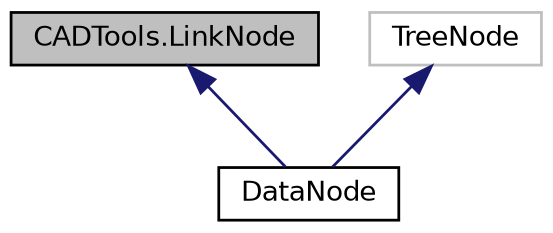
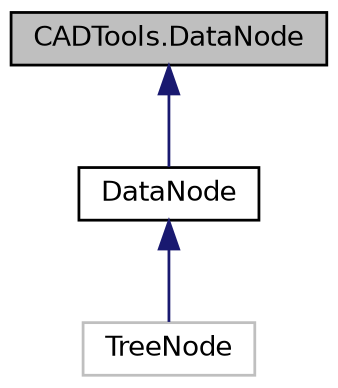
node "CADTools.LinkNode": label "CADTools.LinkNode" -> "CADTools.DataNode"
edge "DataNode" -> "TreeNode": reversed
